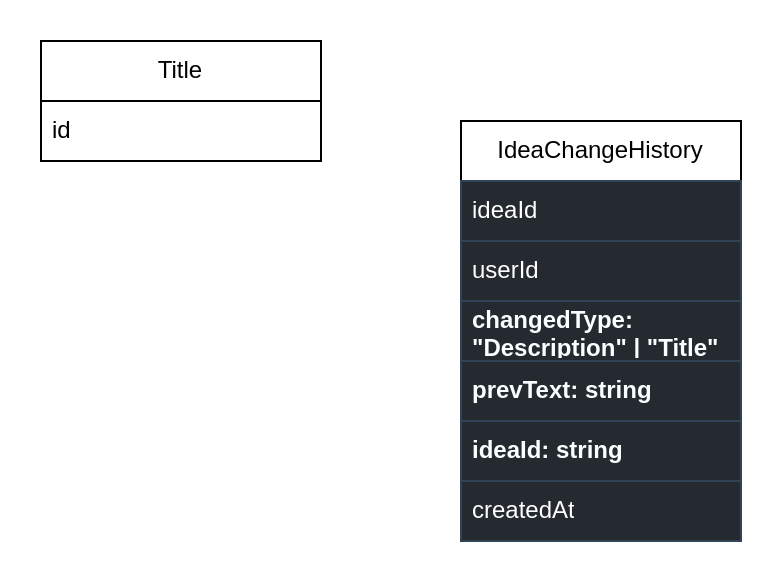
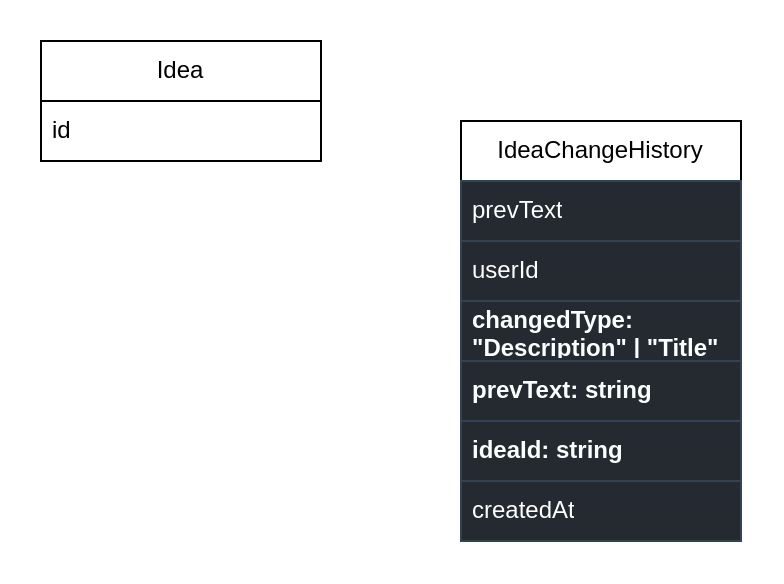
node "Title": label "Title" -> "Idea"
node "ideaId": label "ideaId" -> "prevText"
